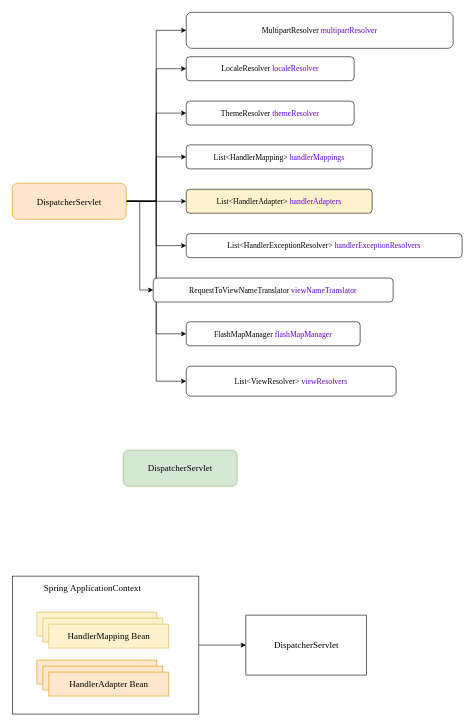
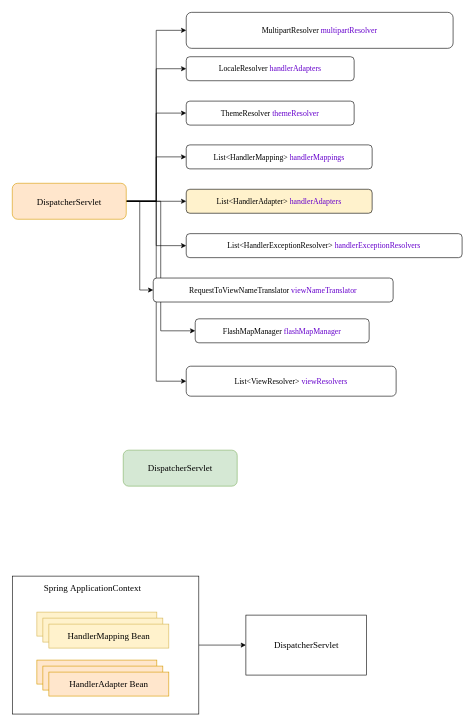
node "LocaleResolver localeResolver": label "LocaleResolver localeResolver" -> "LocaleResolver handlerAdapters"
node "FlashMapManager flashMapManager": moved (273, 334) -> (282, 331)
